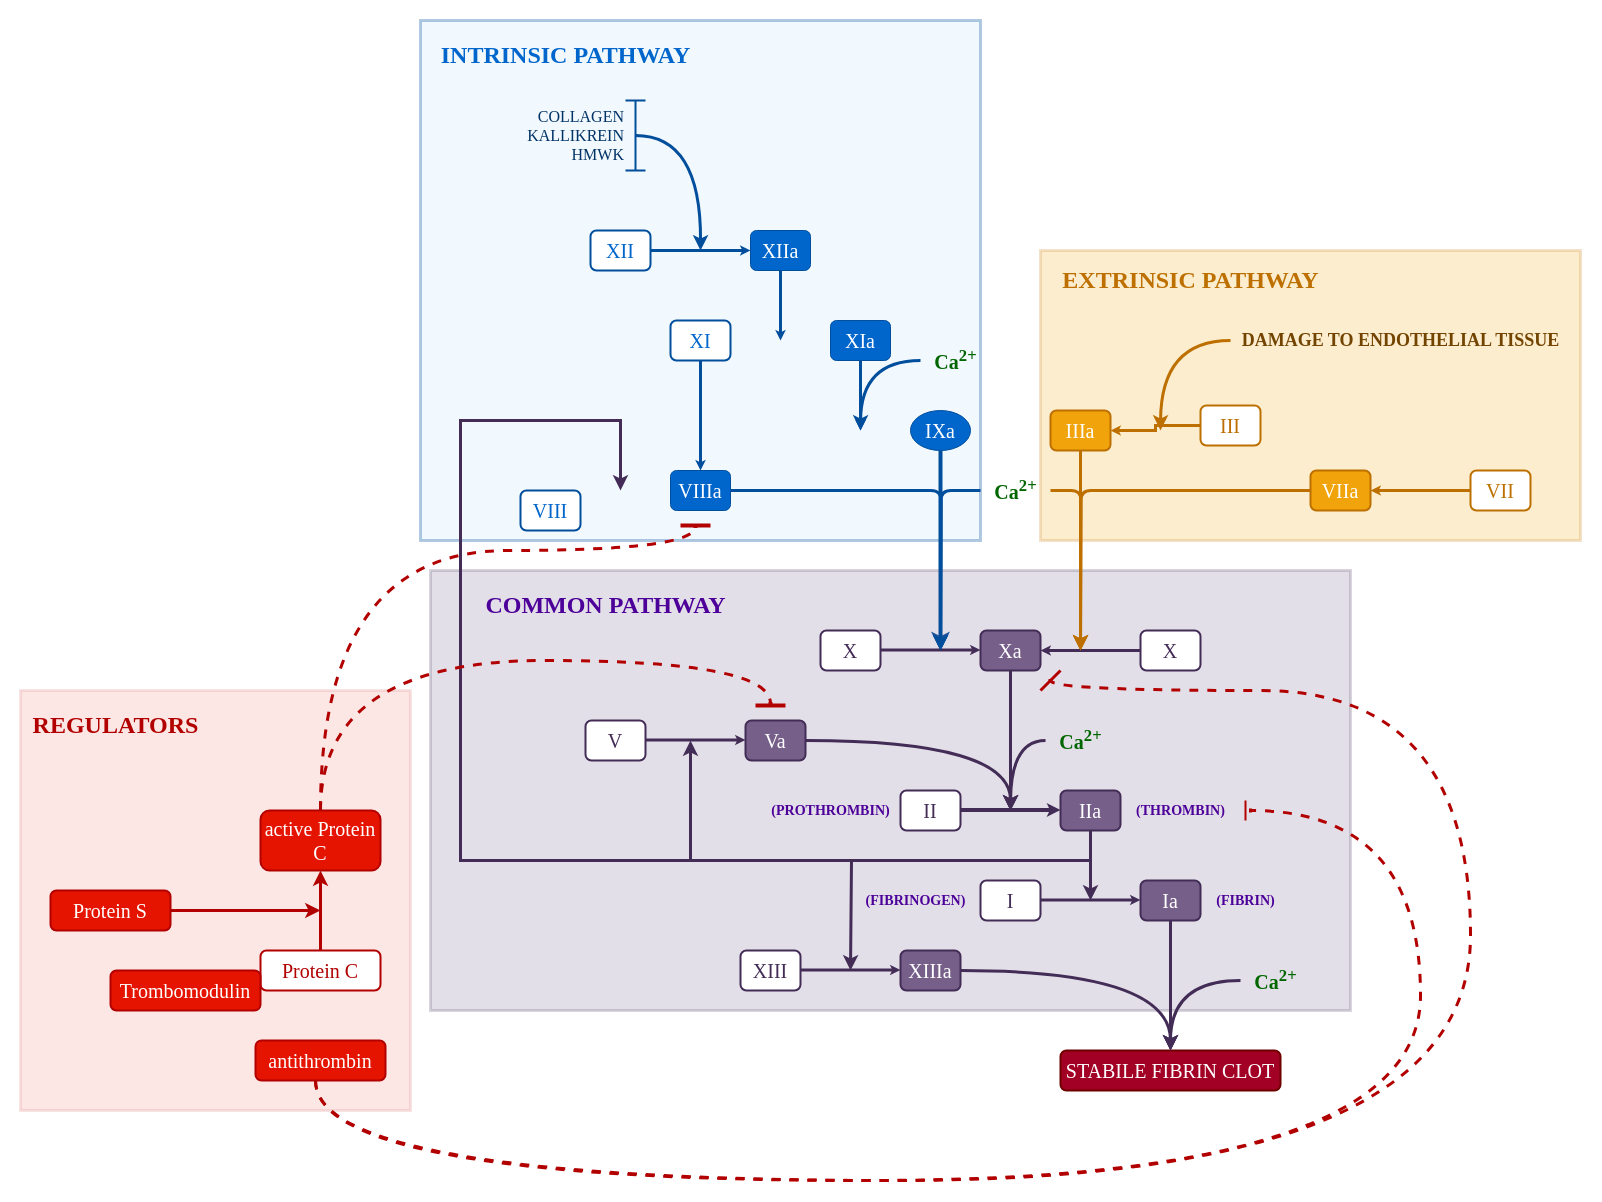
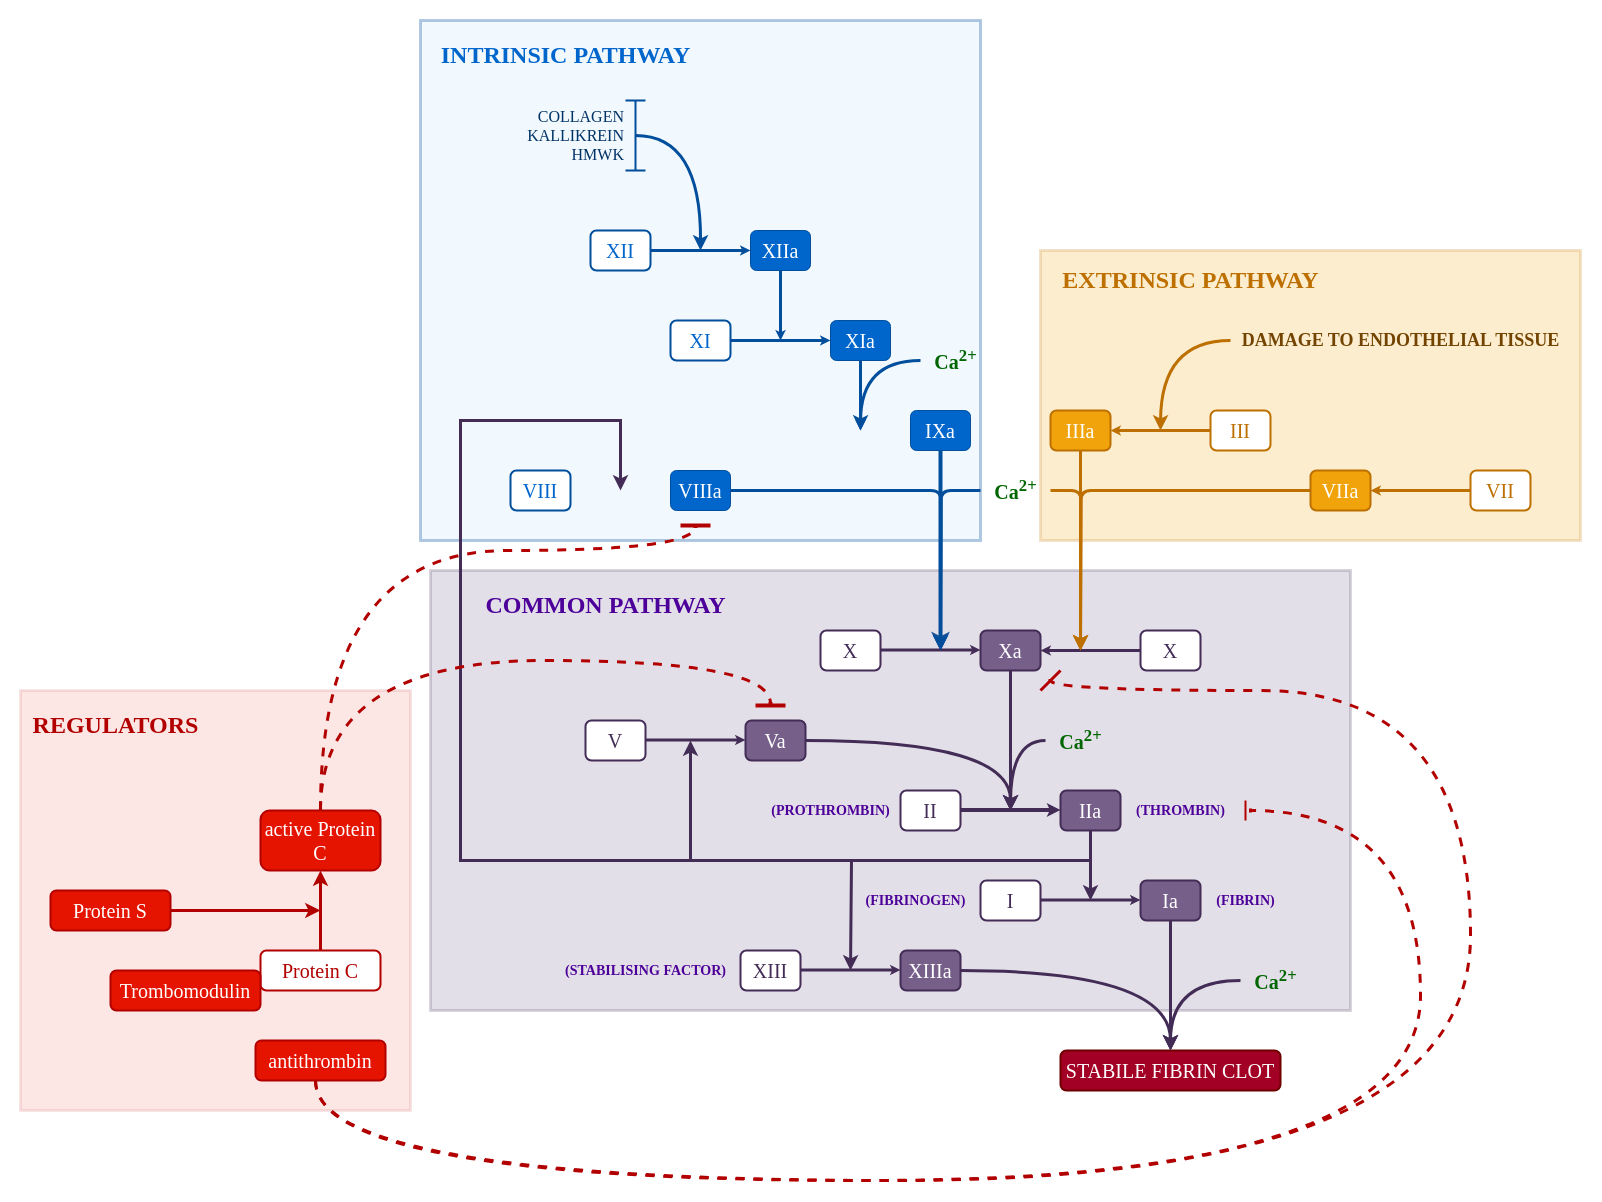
edge "XI" -> "VIIIa": now "XI" -> "XIa"
node "III": moved (1231, 426) -> (1241, 431)
node "IXa": shape ellipse -> rounded rectangle
node "VIII": moved (551, 511) -> (541, 491)
node "(STABILISING FACTOR)": added
